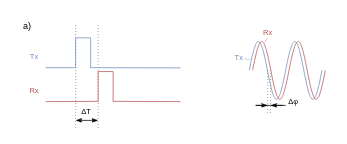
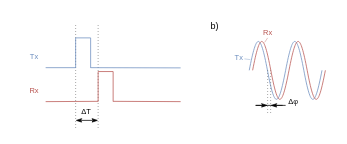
node "a)": removed
node "b)": added
